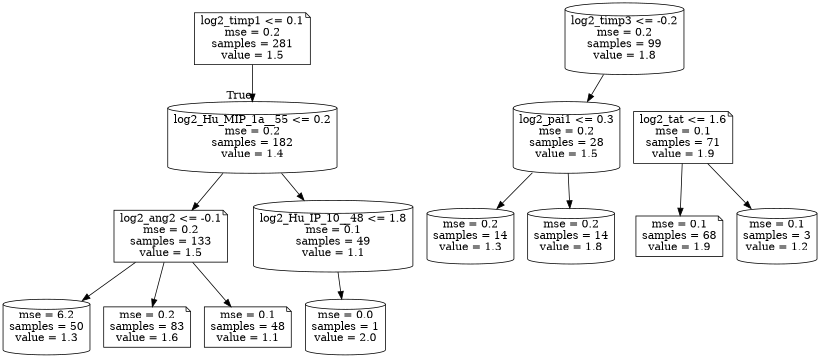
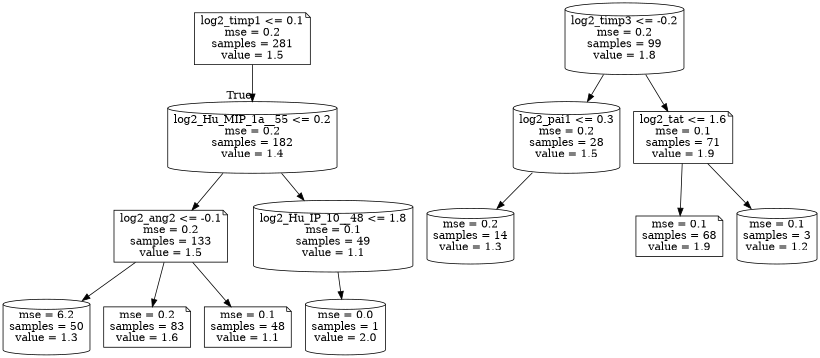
edge "log2_timp3 <= -0.2 mse = 0.2 samples = 99 value = 1.8" -> "log2_tat <= 1.6 mse = 0.1 samples = 71 value = 1.9": added
node "mse = 0.2 samples = 14 value = 1.8": removed
